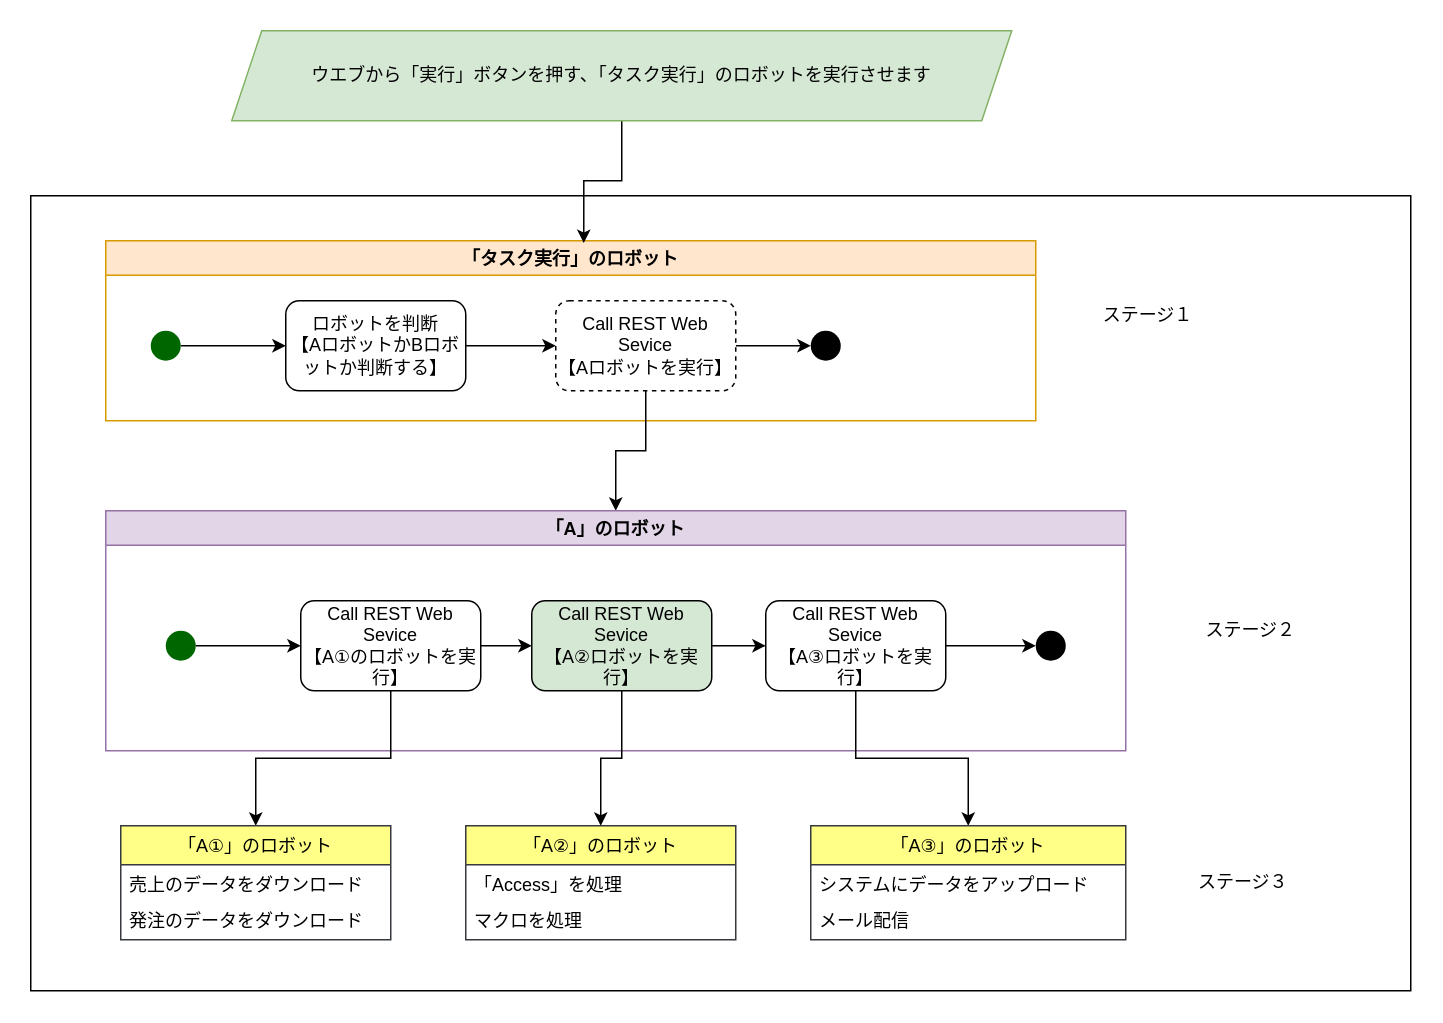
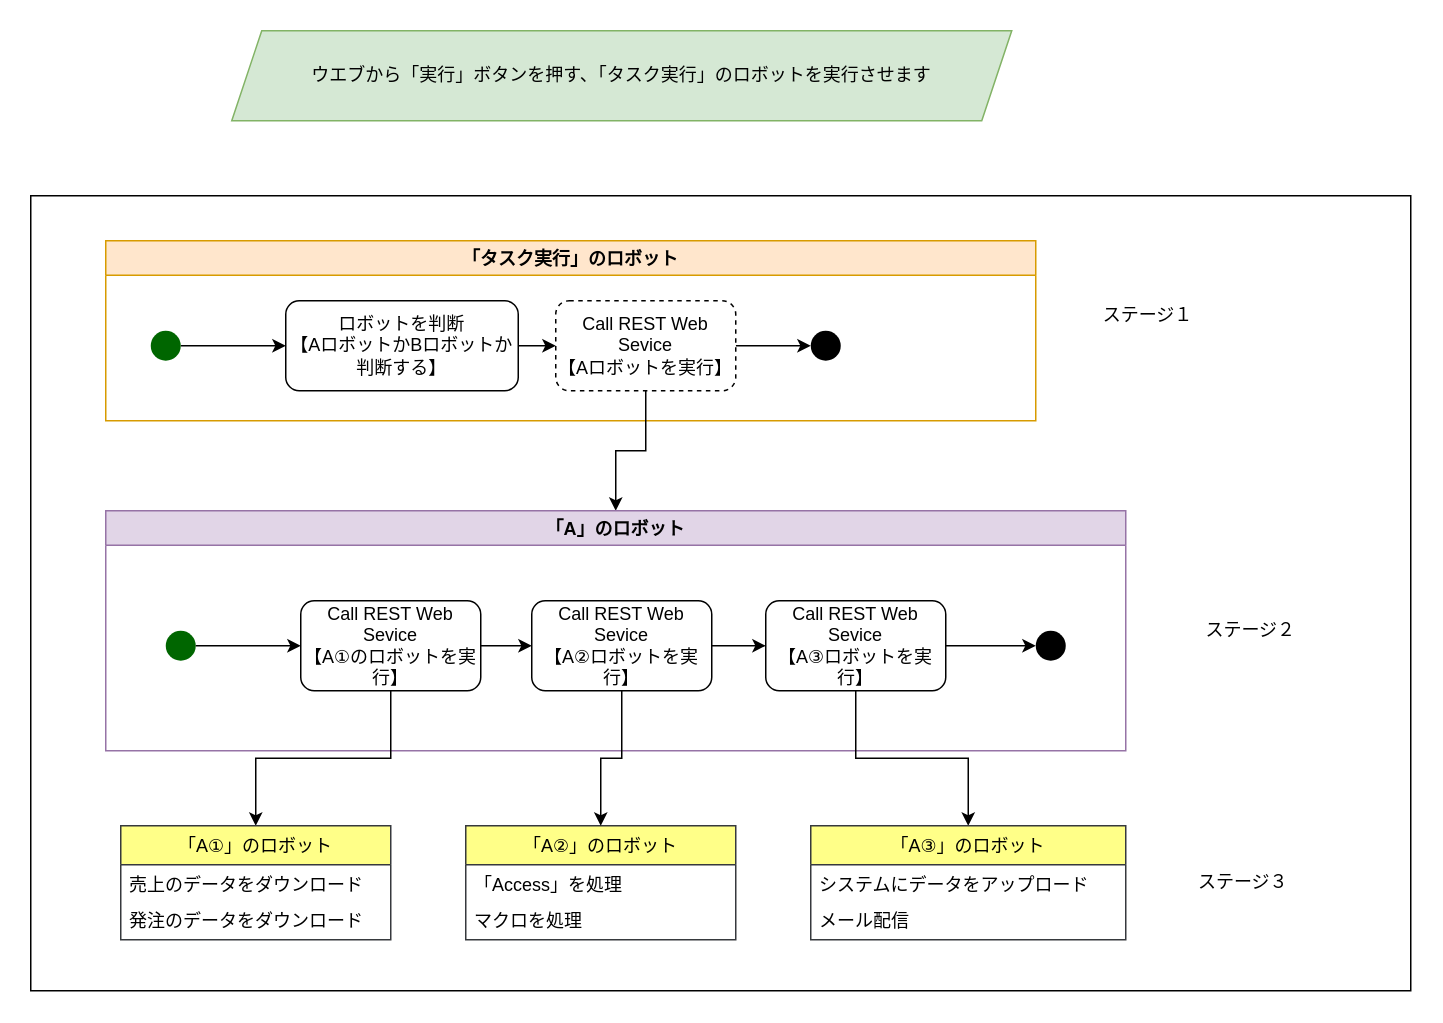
edge "ウエブから「実行」ボタンを押す、「タスク実行」のロボットを実行させます" -> "「タスク実行」のロボット": removed
node "ロボットを判断 【AロボットかBロボットか判断する】": size 180x90 -> 233x90
node "Call REST Web Sevice 【A②ロボットを実行】": fillcolor #d5e8d4 -> #ffffff
